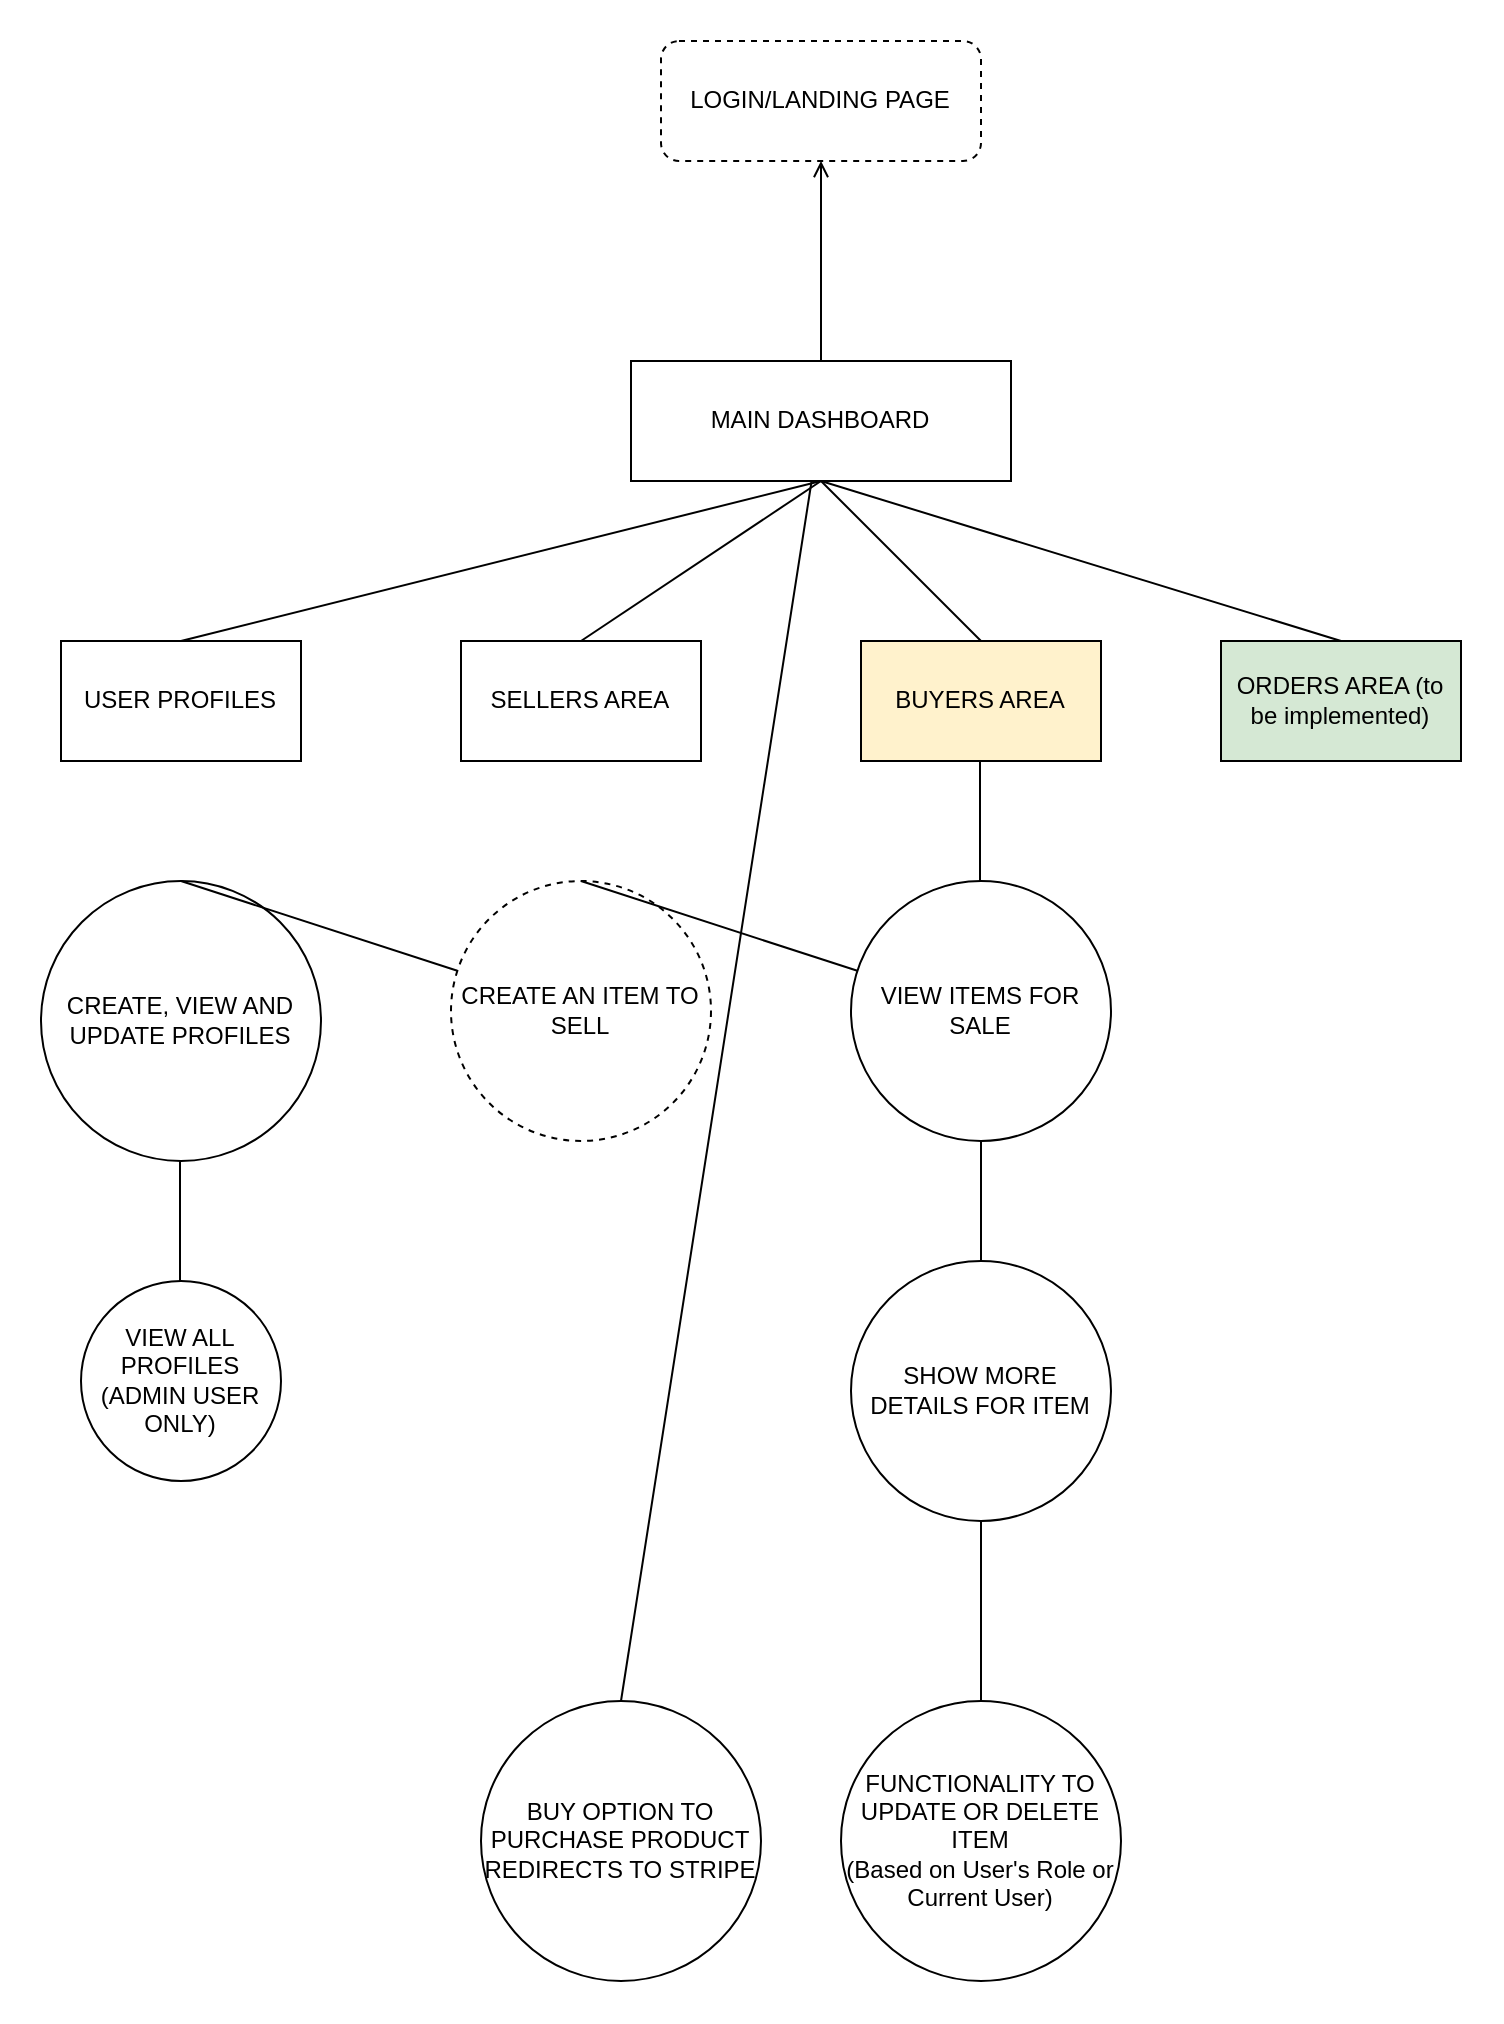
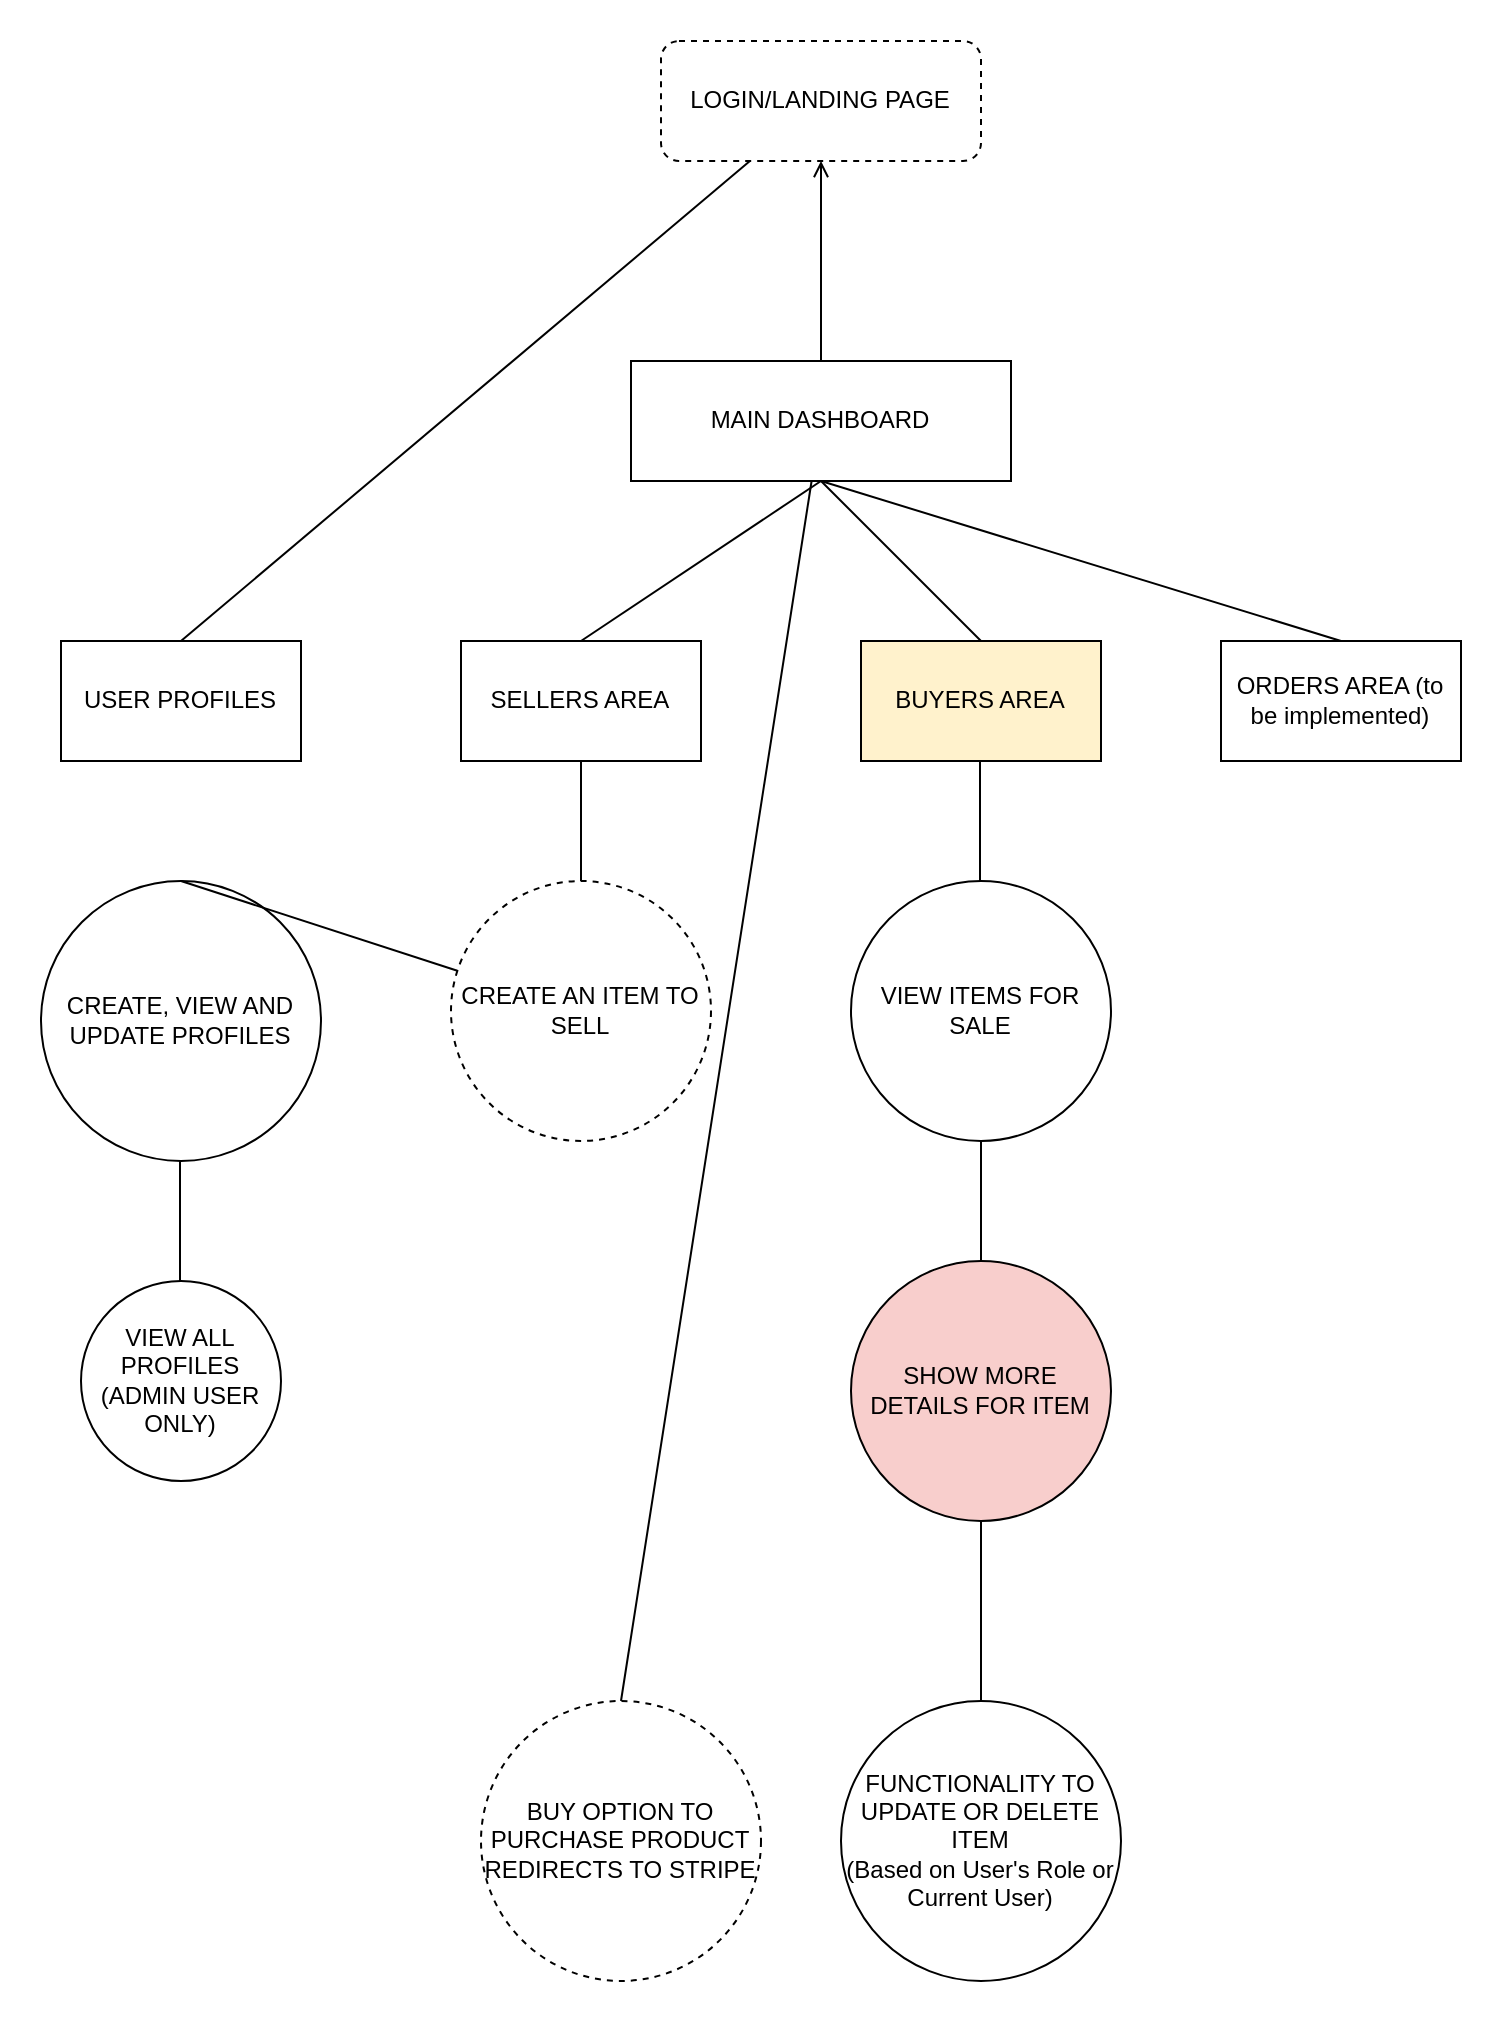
edge "MAIN DASHBOARD" -- "USER PROFILES": now "LOGIN/LANDING PAGE" -- "USER PROFILES"
node "ORDERS AREA (to be implemented)": fillcolor #d5e8d4 -> #ffffff
edge "CREATE AN ITEM TO SELL" -- "VIEW ITEMS FOR SALE": now "CREATE AN ITEM TO SELL" -- "SELLERS AREA"
node "SHOW MORE DETAILS FOR ITEM": fillcolor #ffffff -> #f8cecc
node "BUY OPTION TO PURCHASE PRODUCT REDIRECTS TO STRIPE": style solid -> dashed
